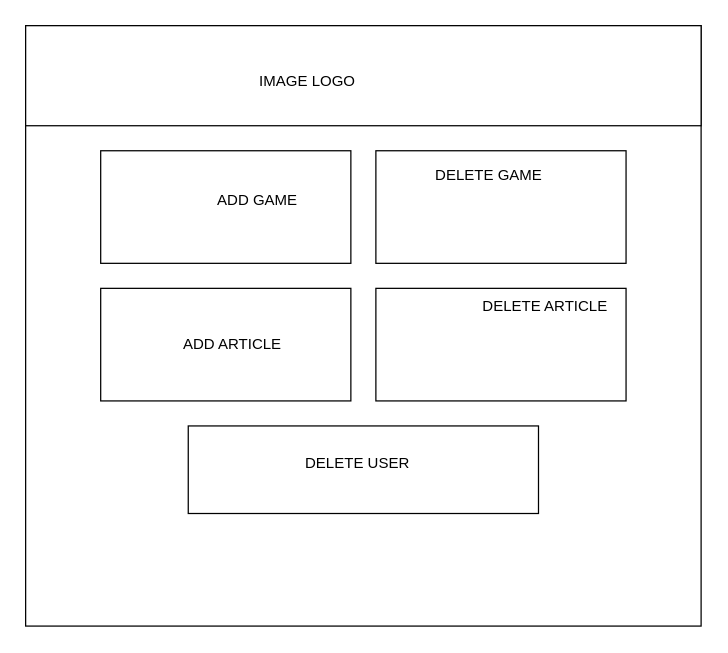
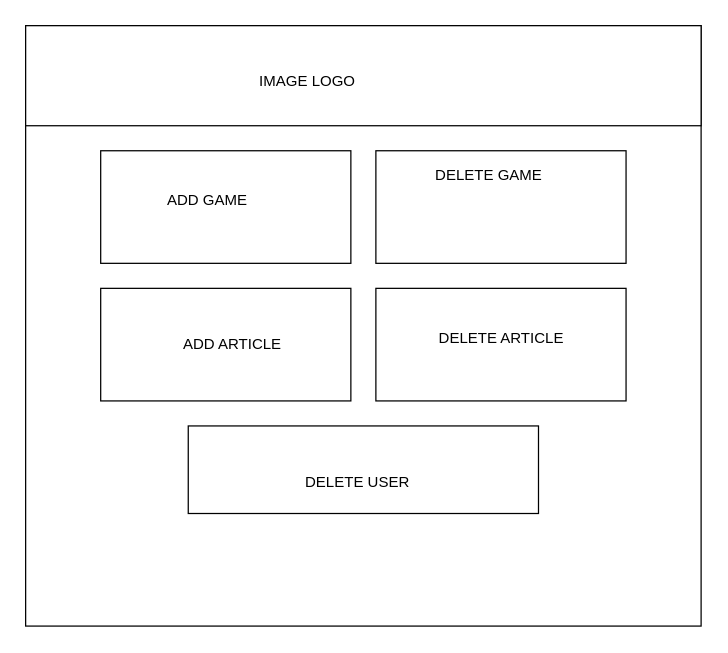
node "ADD GAME": moved (257, 201) -> (207, 201)
node "DELETE ARTICLE": moved (544, 307) -> (501, 338)
node "DELETE USER": moved (357, 463) -> (357, 482)
